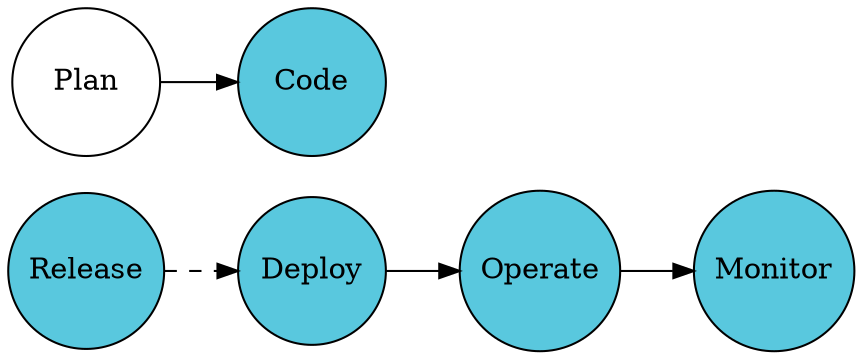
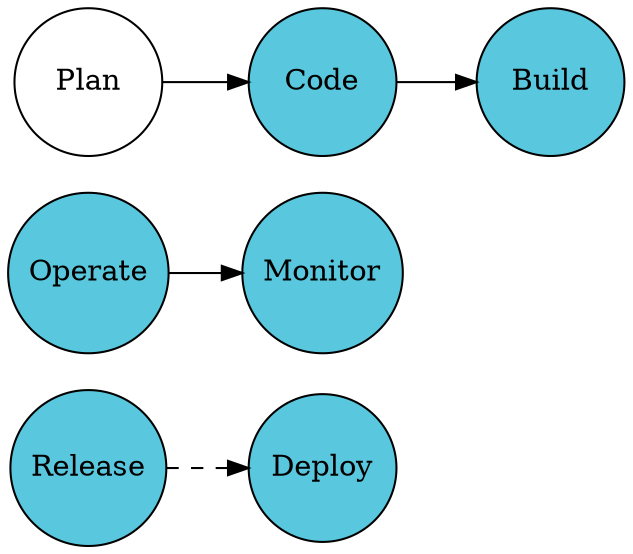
node "Build": added
edge "Deploy" -- "Operate": removed
